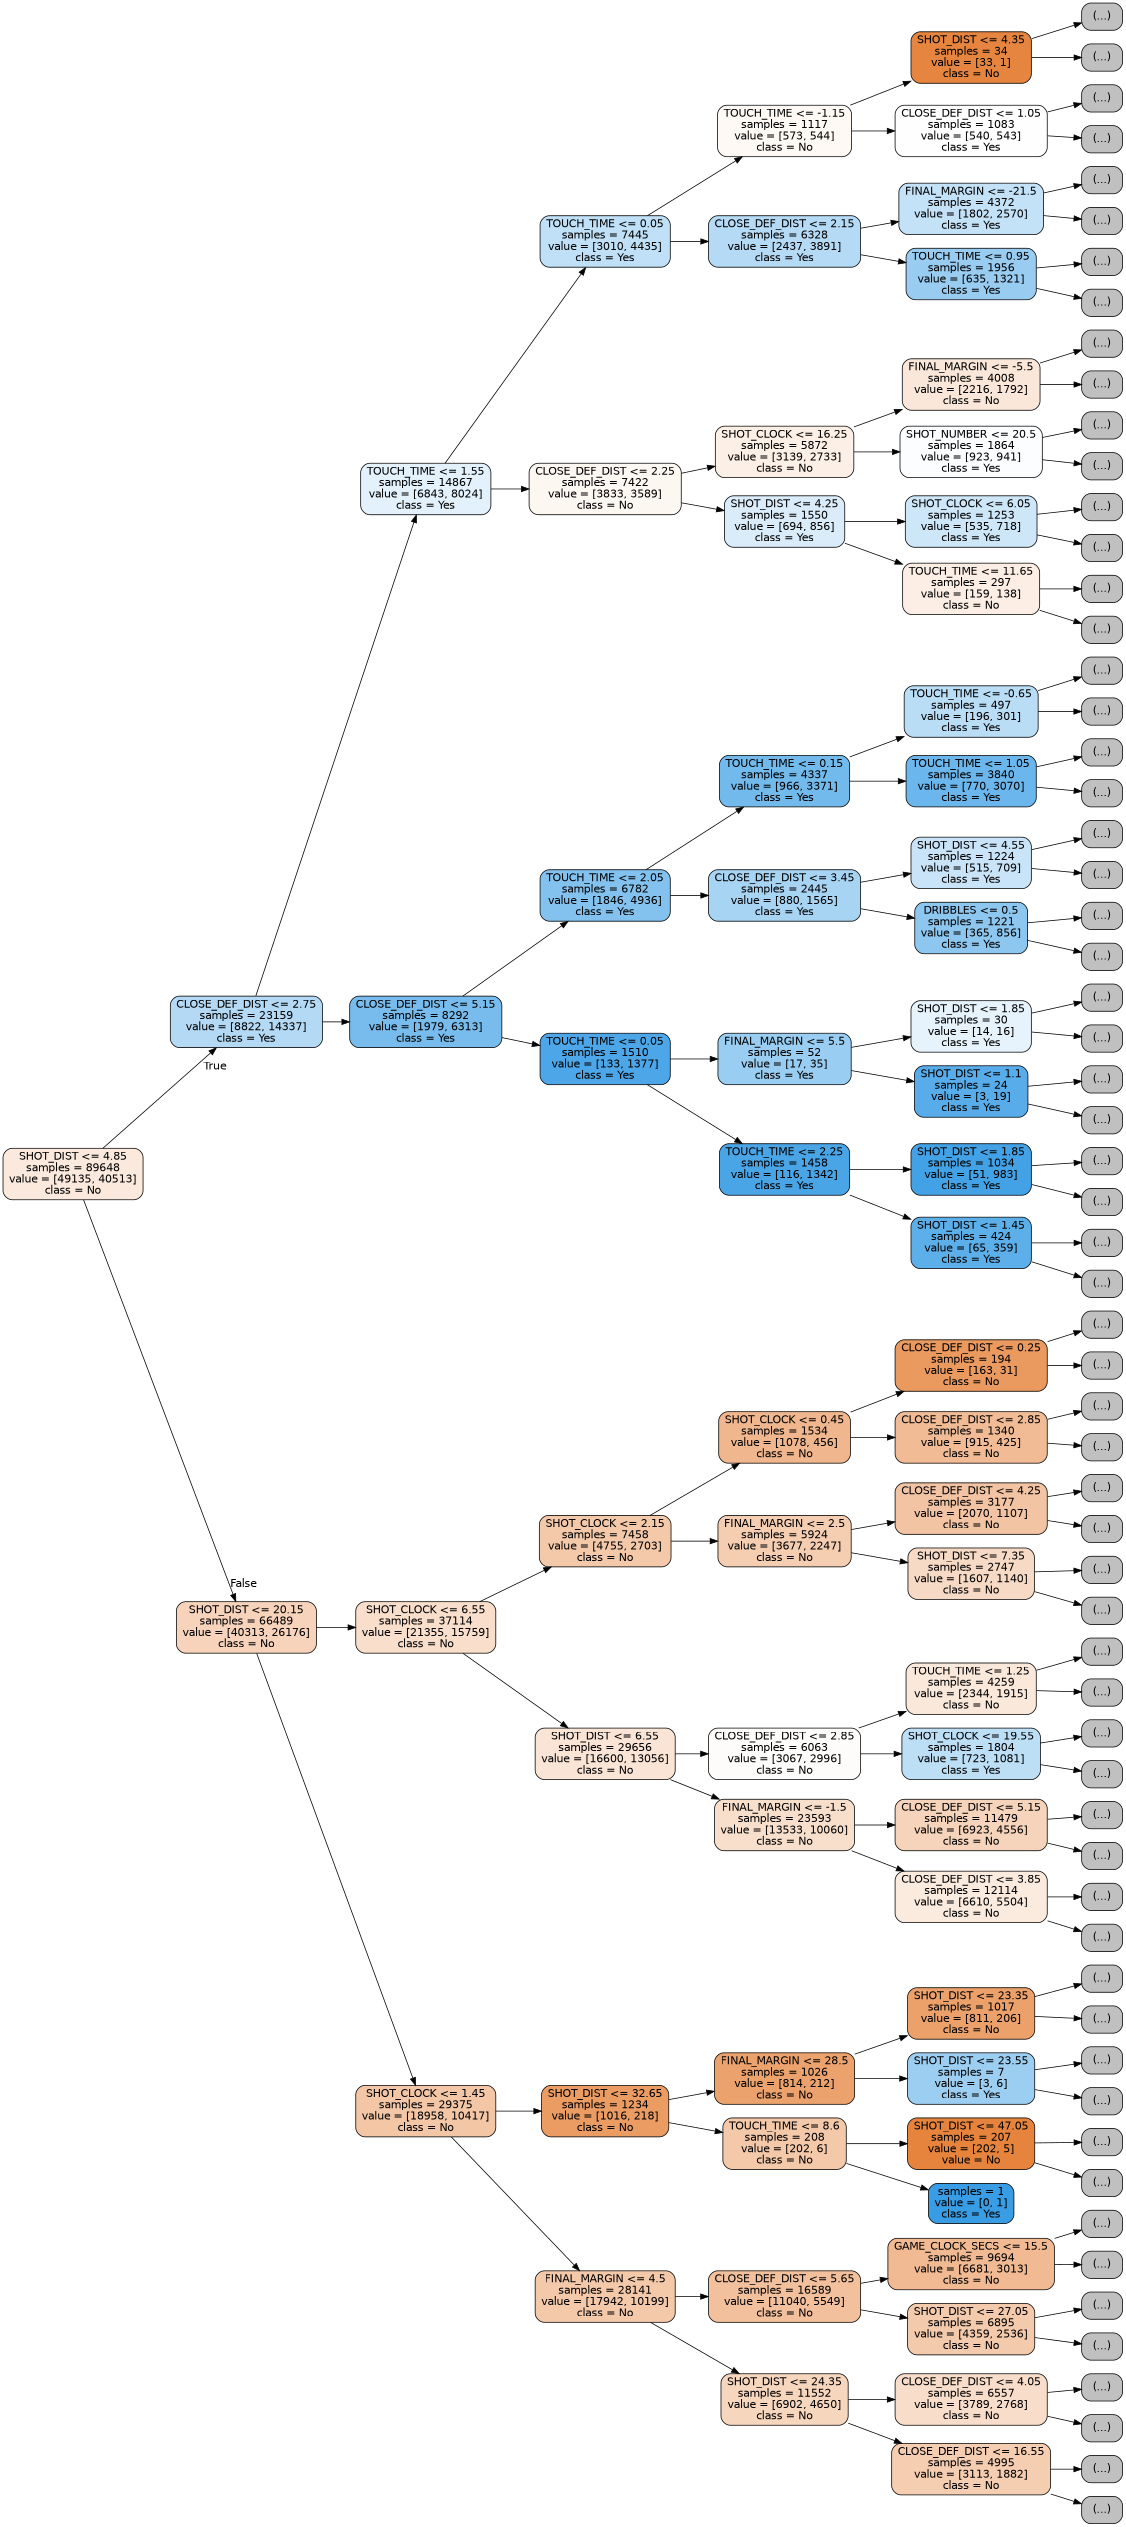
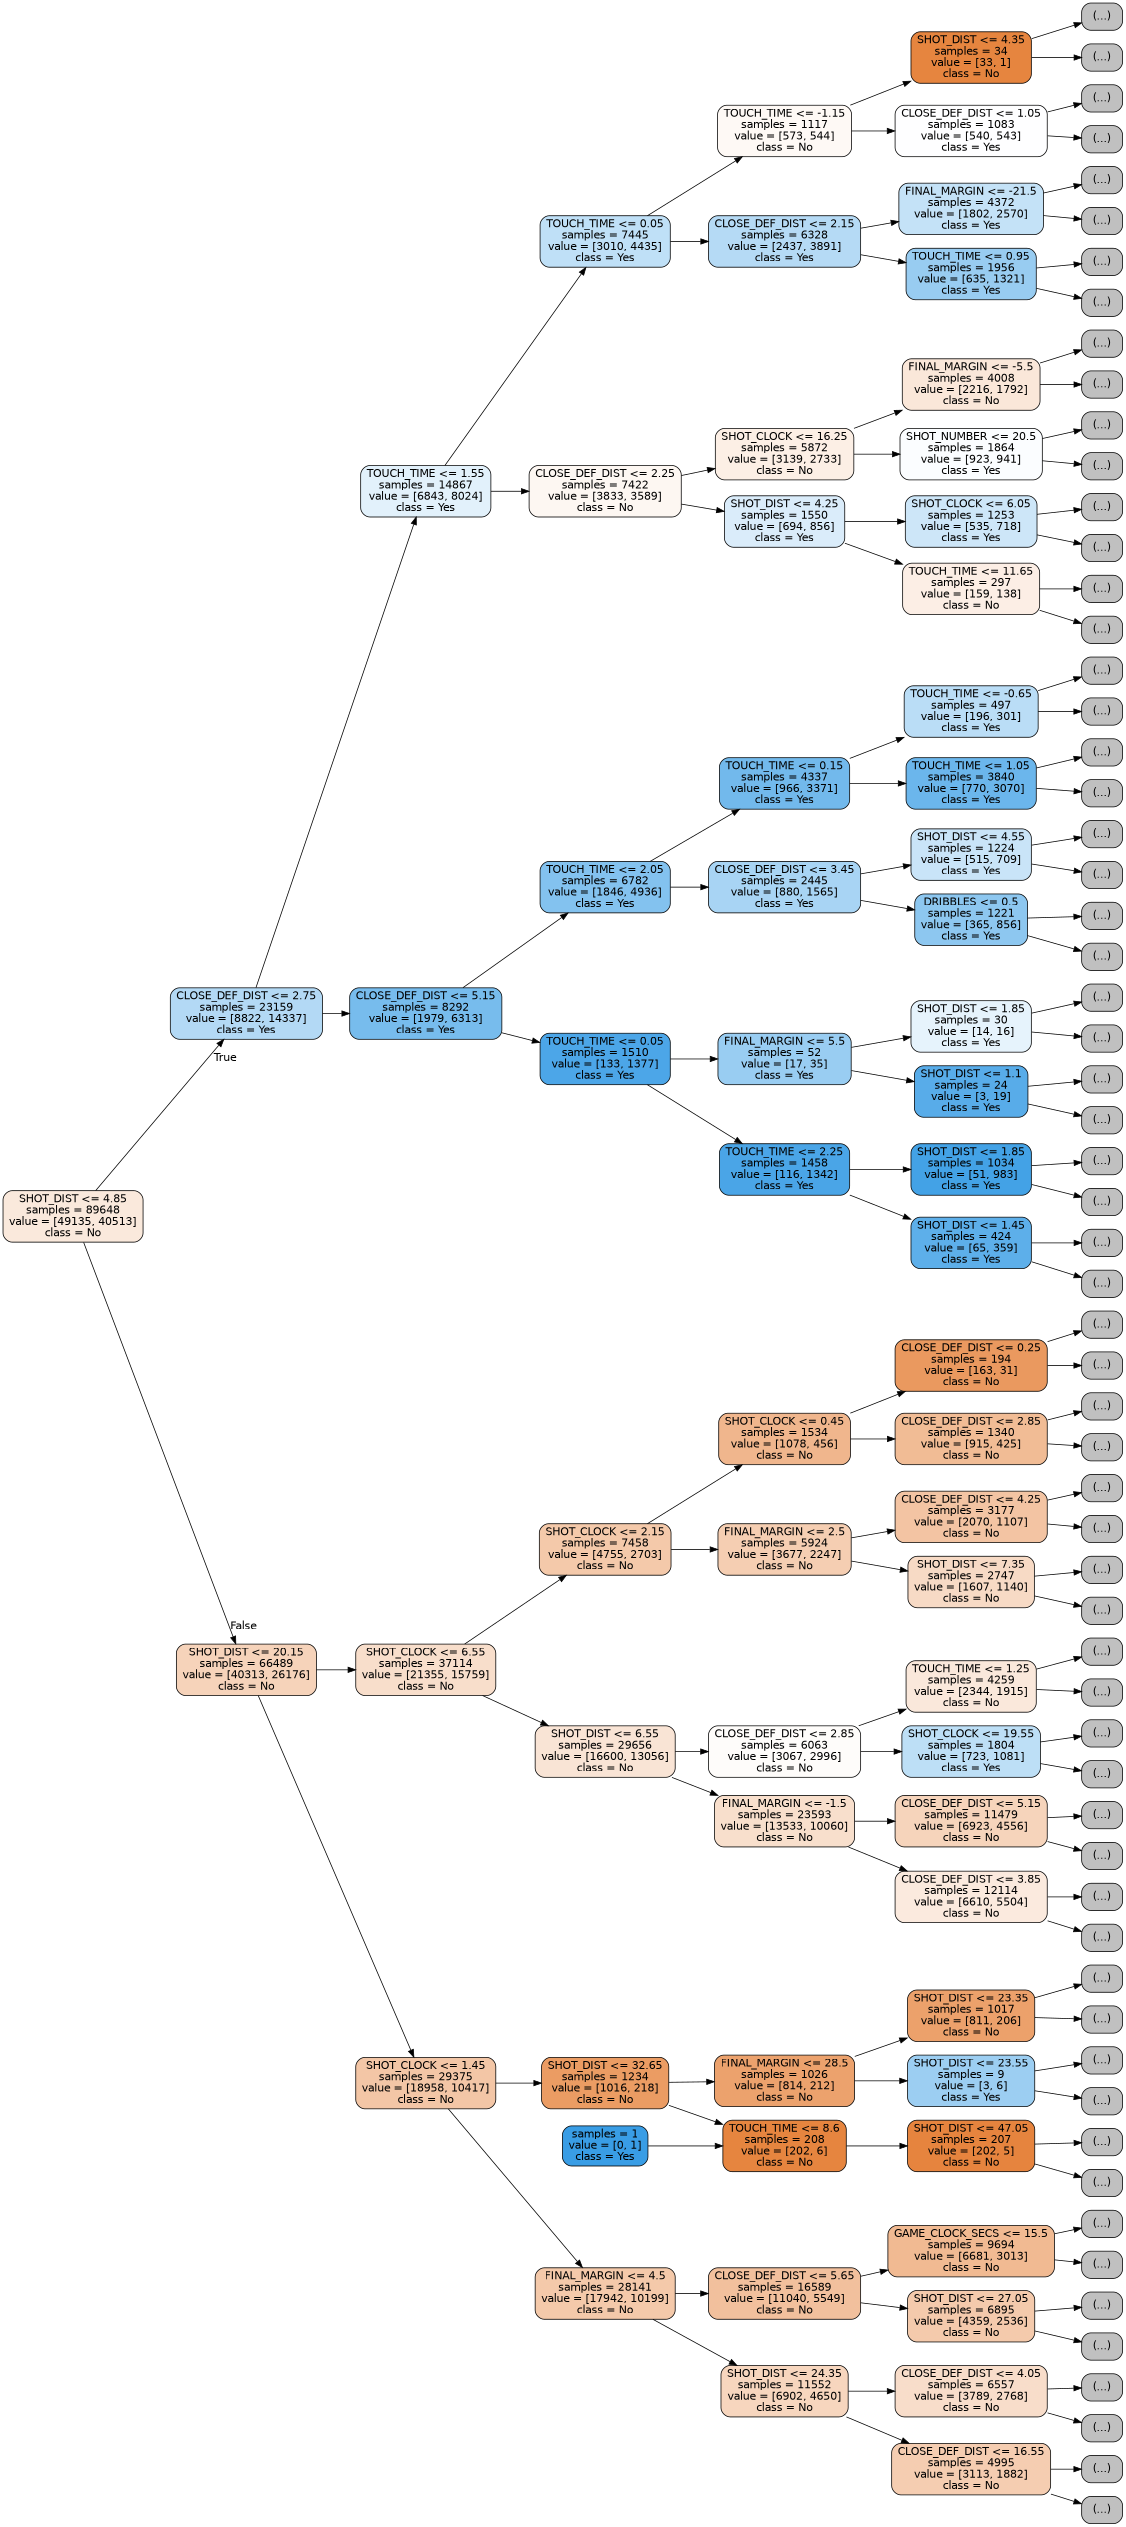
node "SHOT_DIST <= 23.55 samples = 7 value = [3, 6] class = Yes": label "SHOT_DIST <= 23.55 samples = 7 value = [3, 6] class = Yes" -> "SHOT_DIST <= 23.55 samples = 9 value = [3, 6] class = Yes"
node "TOUCH_TIME <= 8.6 samples = 208 value = [202, 6] class = No": fillcolor #f4c9aa -> #e6853f
node "SHOT_DIST <= 47.05 samples = 207 value = [202, 5] value = No": label "SHOT_DIST <= 47.05 samples = 207 value = [202, 5] value = No" -> "SHOT_DIST <= 47.05 samples = 207 value = [202, 5] class = No"
edge "TOUCH_TIME <= 8.6 samples = 208 value = [202, 6] class = No" -> "samples = 1 value = [0, 1] class = Yes": reversed
